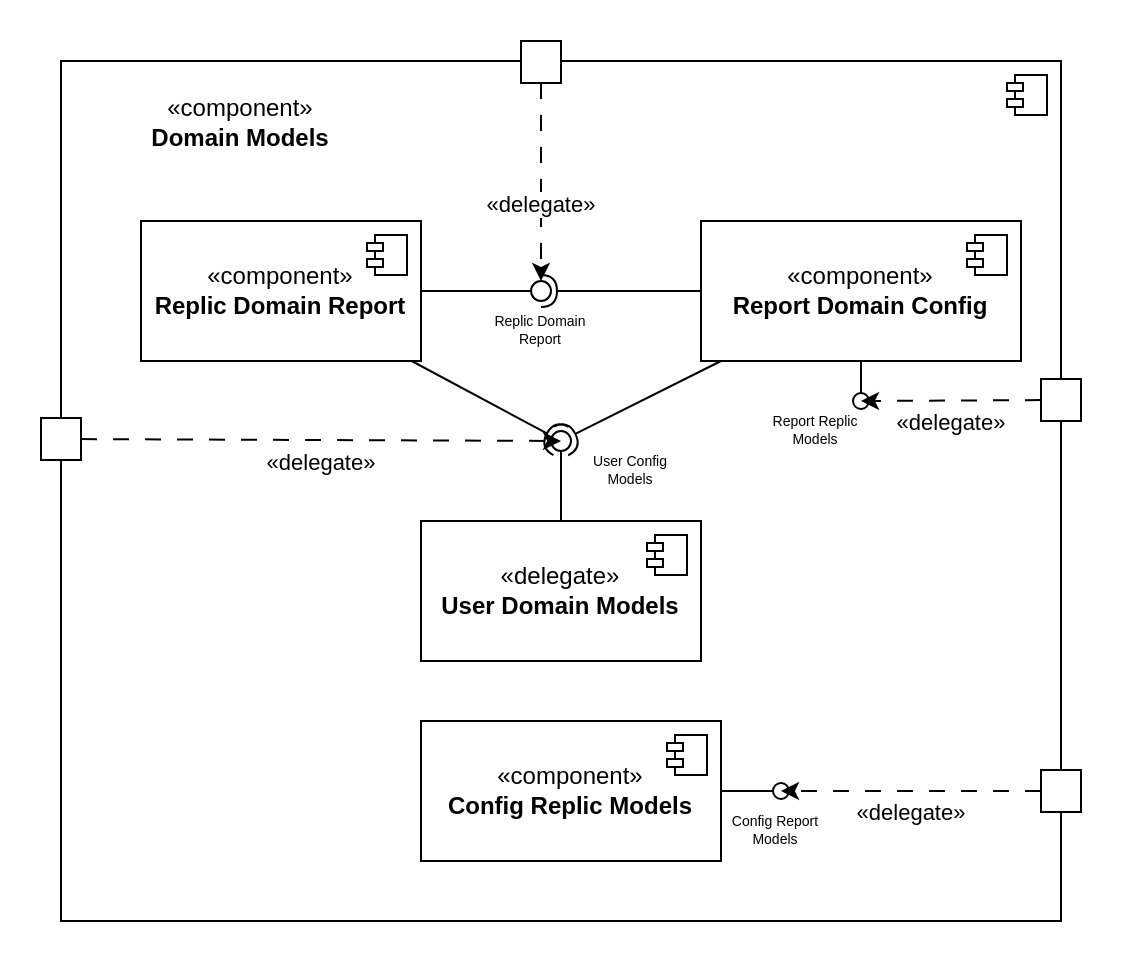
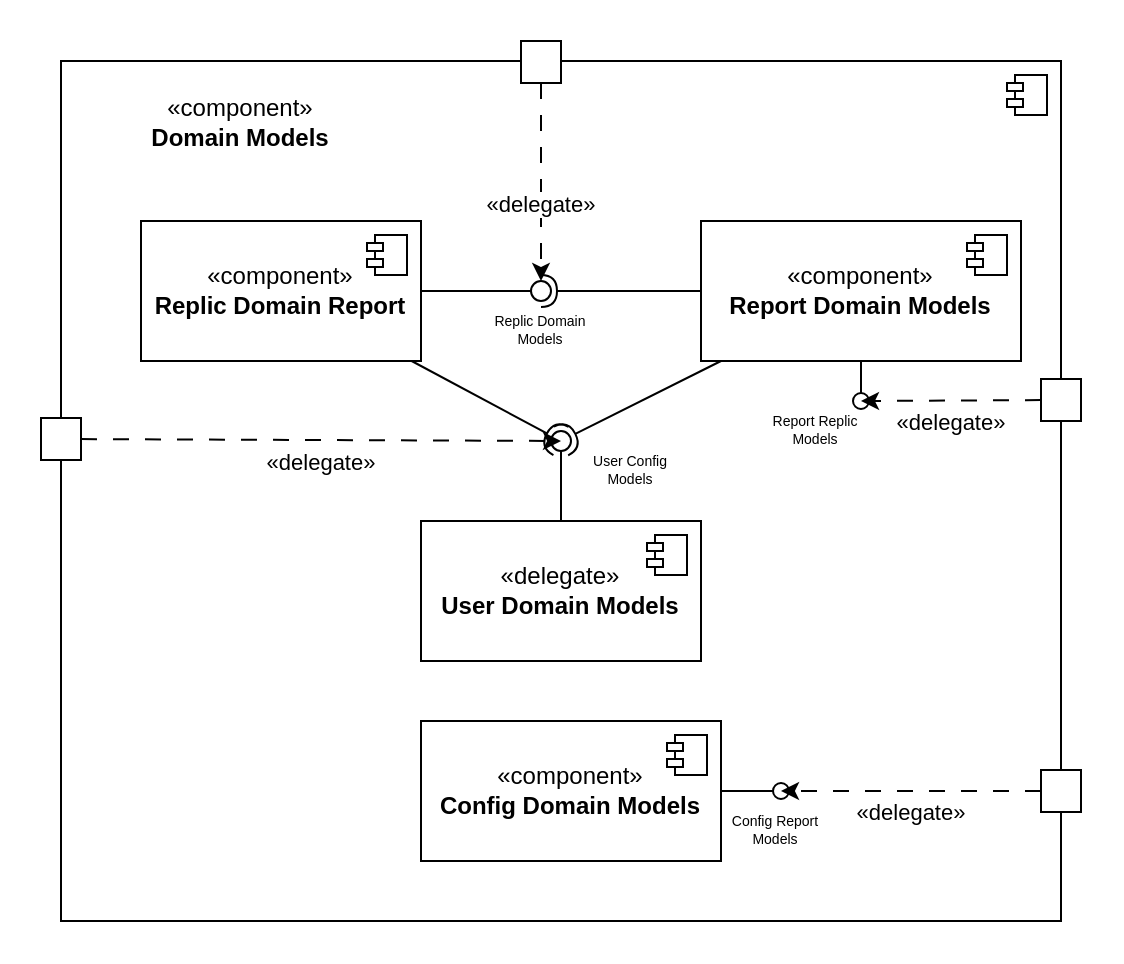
node "«component» Report Domain Config": label "«component» Report Domain Config" -> "«component» Report Domain Models"
node "Replic Domain Report": label "Replic Domain Report" -> "Replic Domain Models"
node "«component» Config Replic Models": label "«component» Config Replic Models" -> "«component» Config Domain Models"
